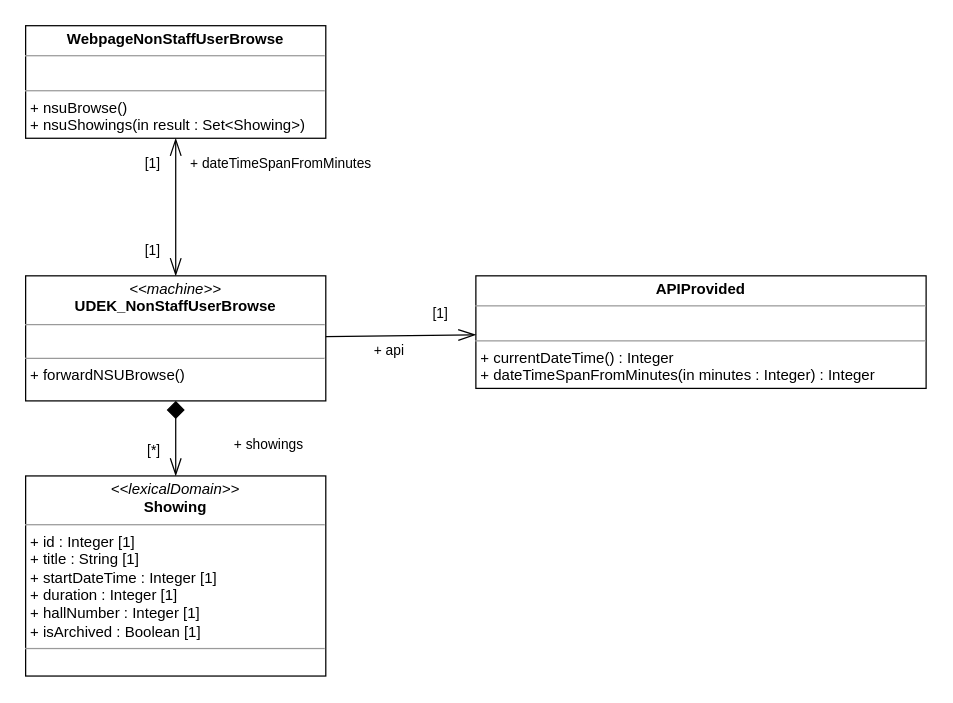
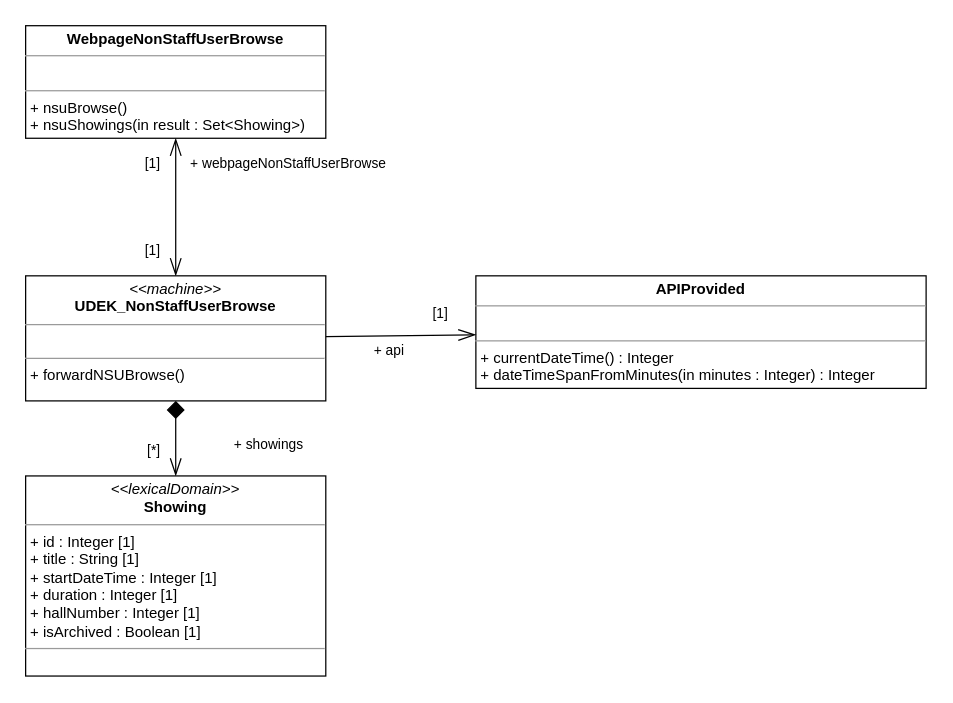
node "+ dateTimeSpanFromMinutes": label "+ dateTimeSpanFromMinutes" -> "+ webpageNonStaffUserBrowse"
